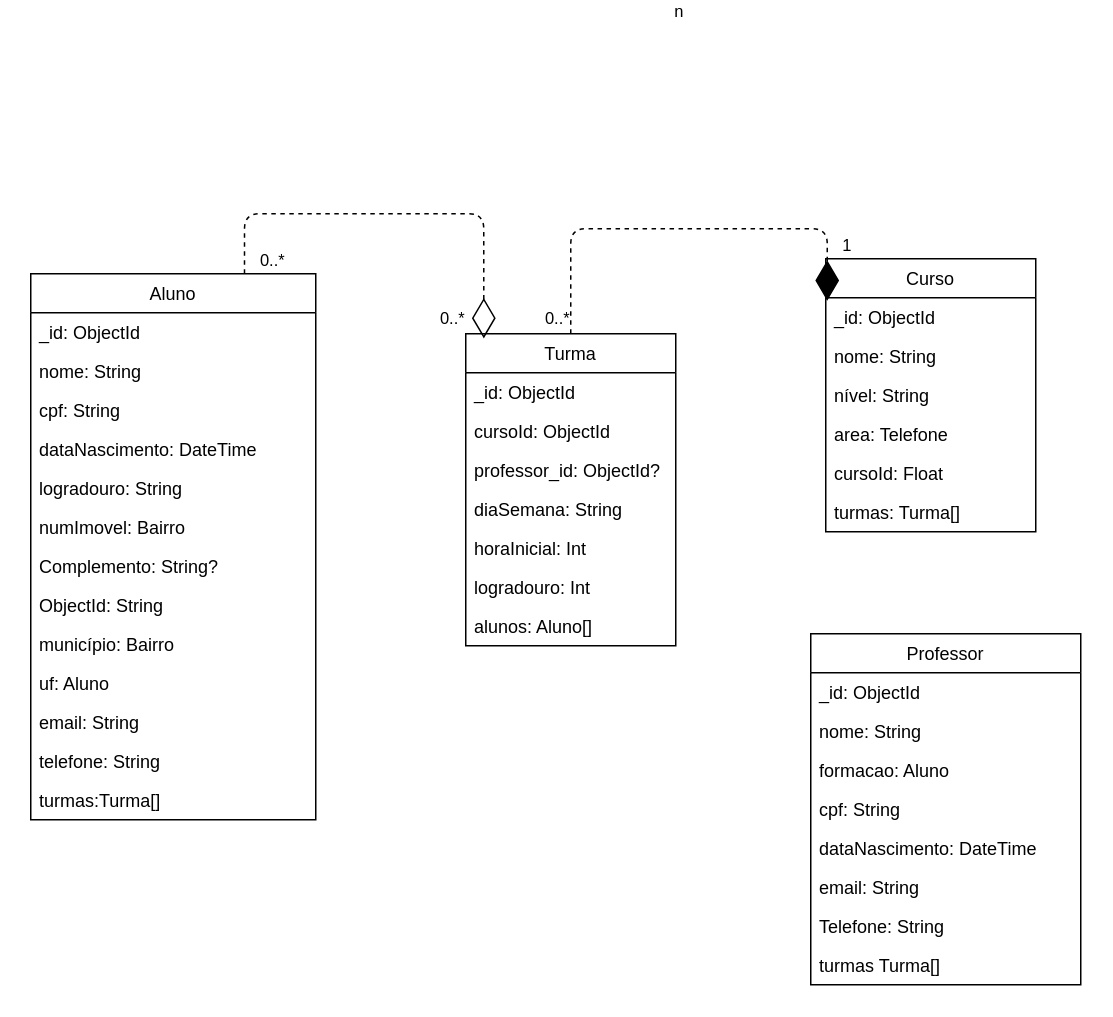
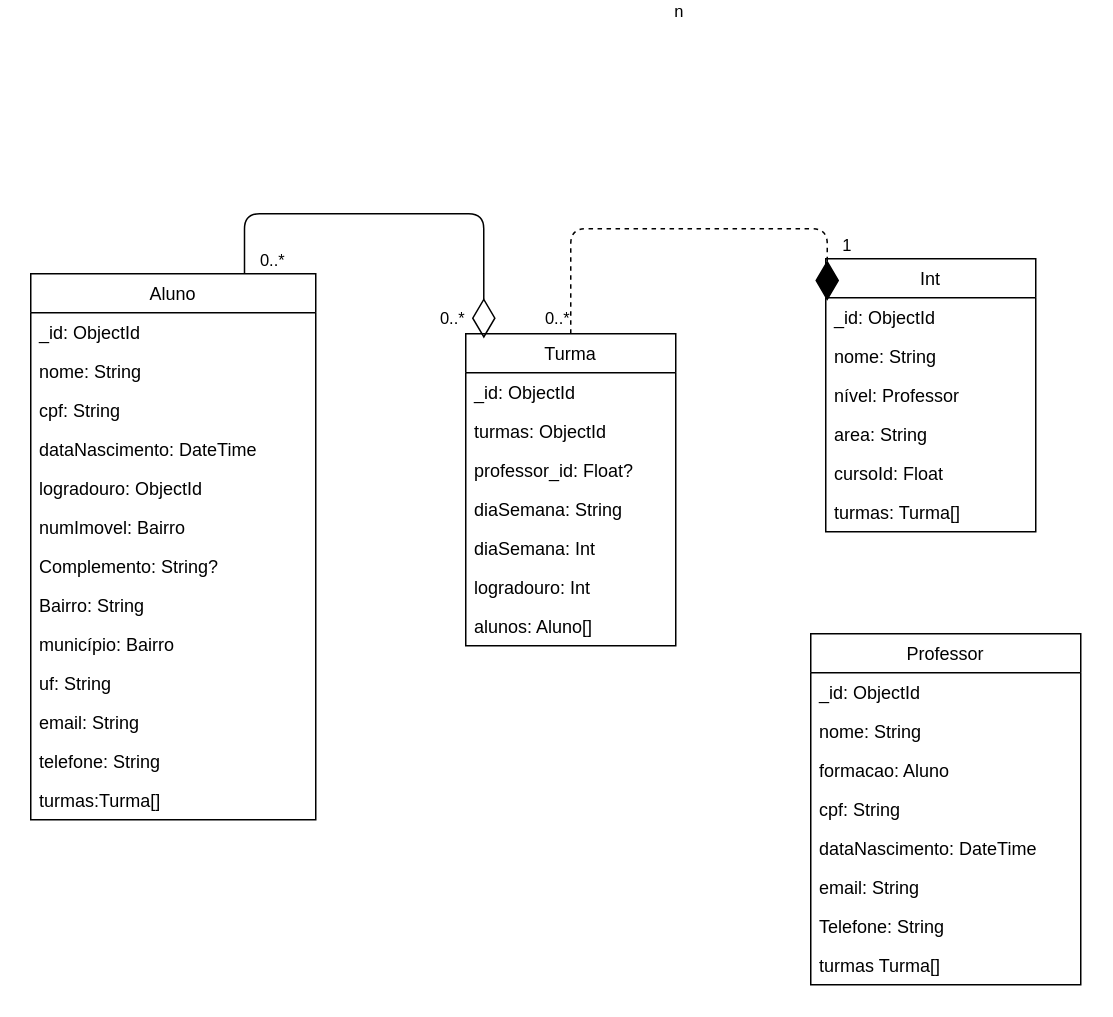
edge "Aluno" -> "Turma": style dashed -> solid
node "Curso": label "Curso" -> "Int"
node "nível: String": label "nível: String" -> "nível: Professor"
node "cursoId: ObjectId": label "cursoId: ObjectId" -> "turmas: ObjectId"
node "area: Telefone": label "area: Telefone" -> "area: String"
node "professor_id: ObjectId?": label "professor_id: ObjectId?" -> "professor_id: Float?"
node "logradouro: String": label "logradouro: String" -> "logradouro: ObjectId"
node "horaInicial: Int": label "horaInicial: Int" -> "diaSemana: Int"
node "ObjectId: String": label "ObjectId: String" -> "Bairro: String"
node "uf: Aluno": label "uf: Aluno" -> "uf: String"
